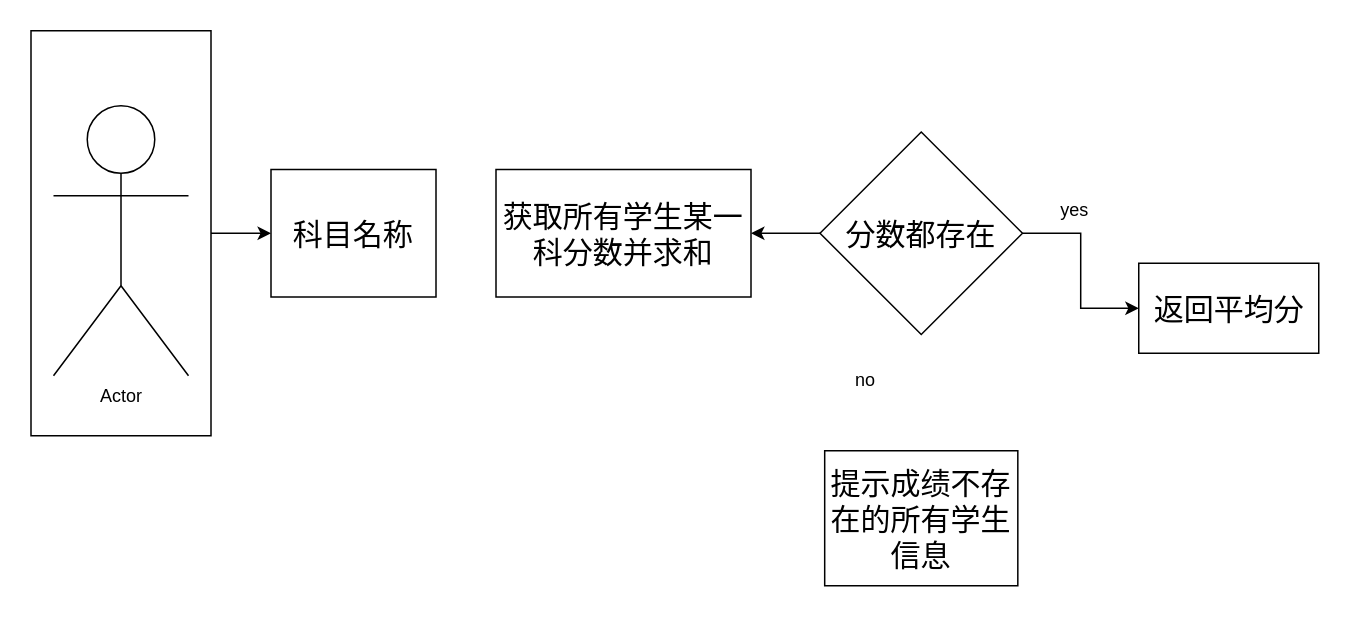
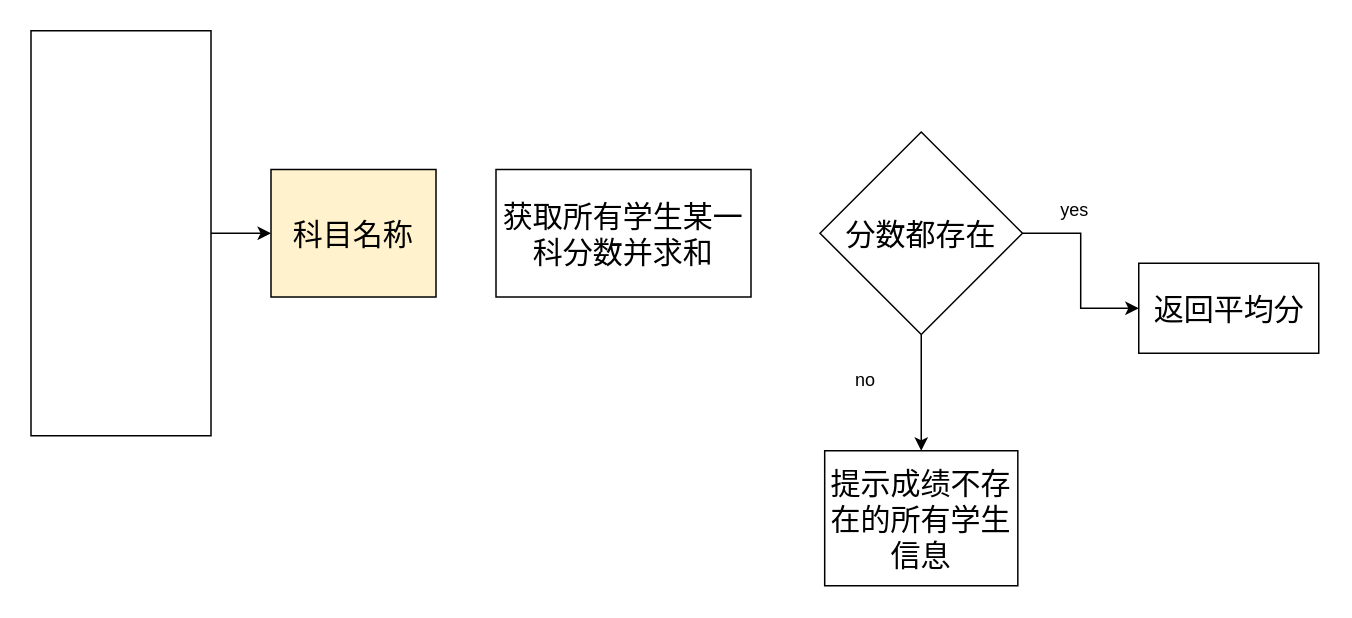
node "科目名称": fillcolor #ffffff -> #fff2cc
edge "分数都存在" -> "获取所有学生某一科分数并求和": now "分数都存在" -> "提示成绩不存在的所有学生信息"
node "Actor": removed
